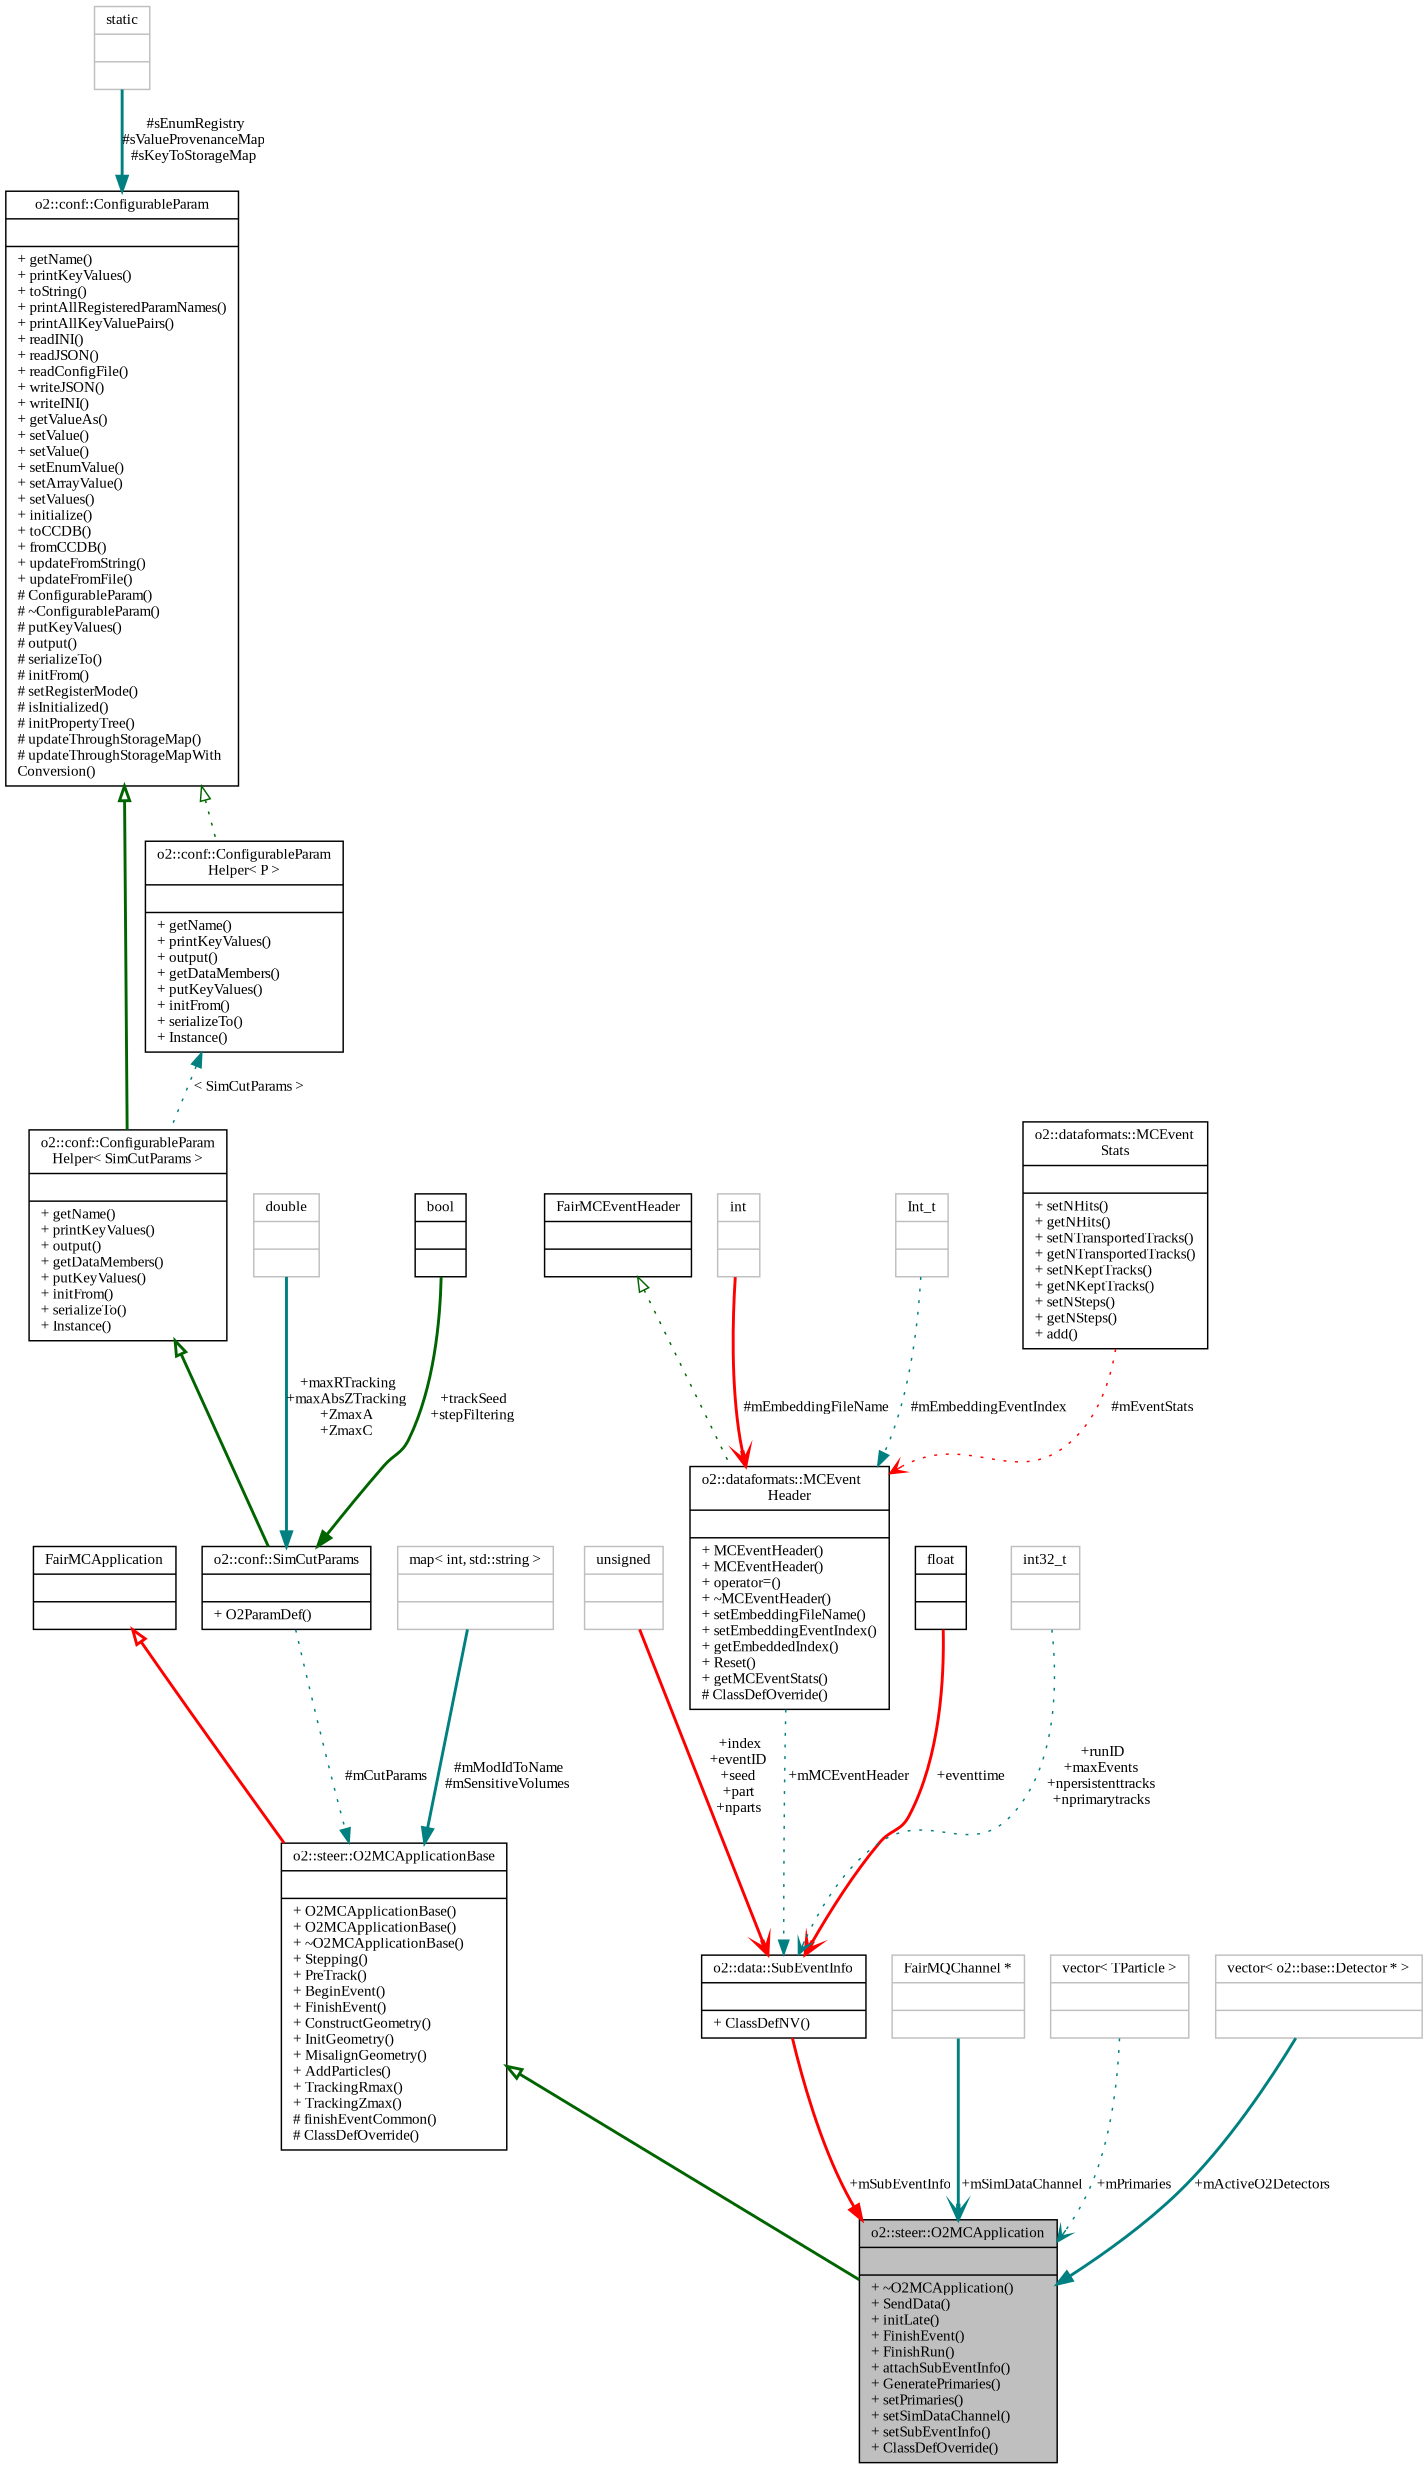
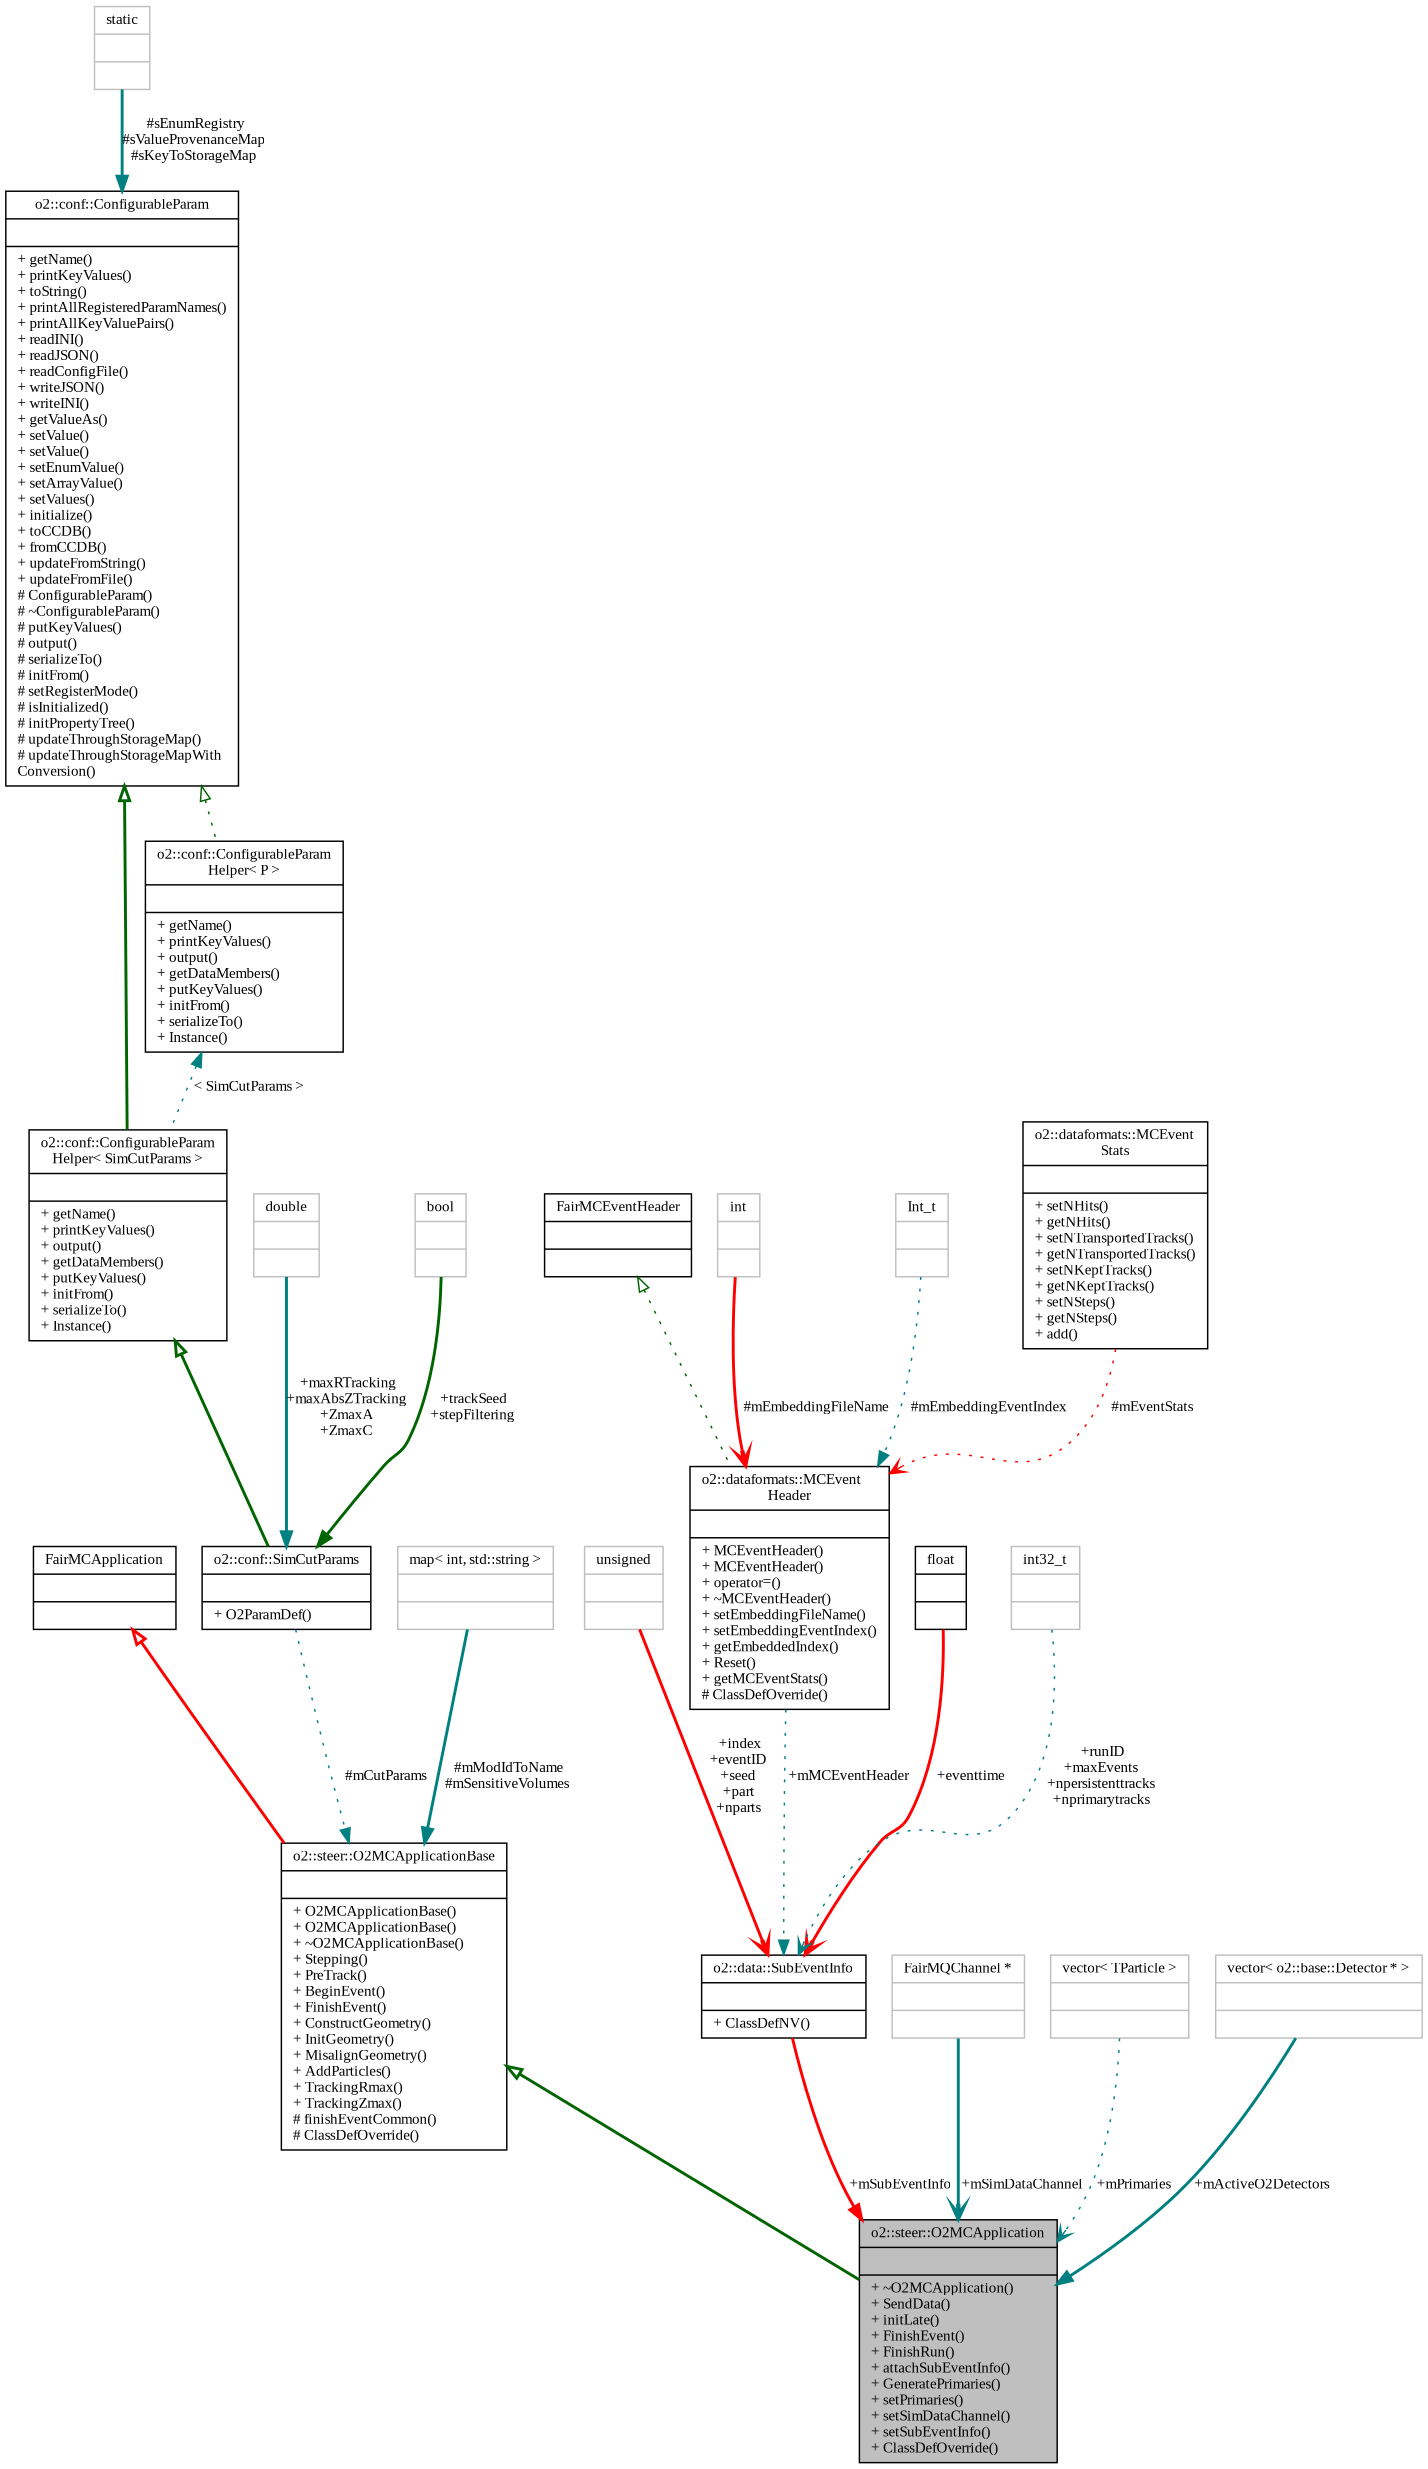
node "bool": color black -> grey75
